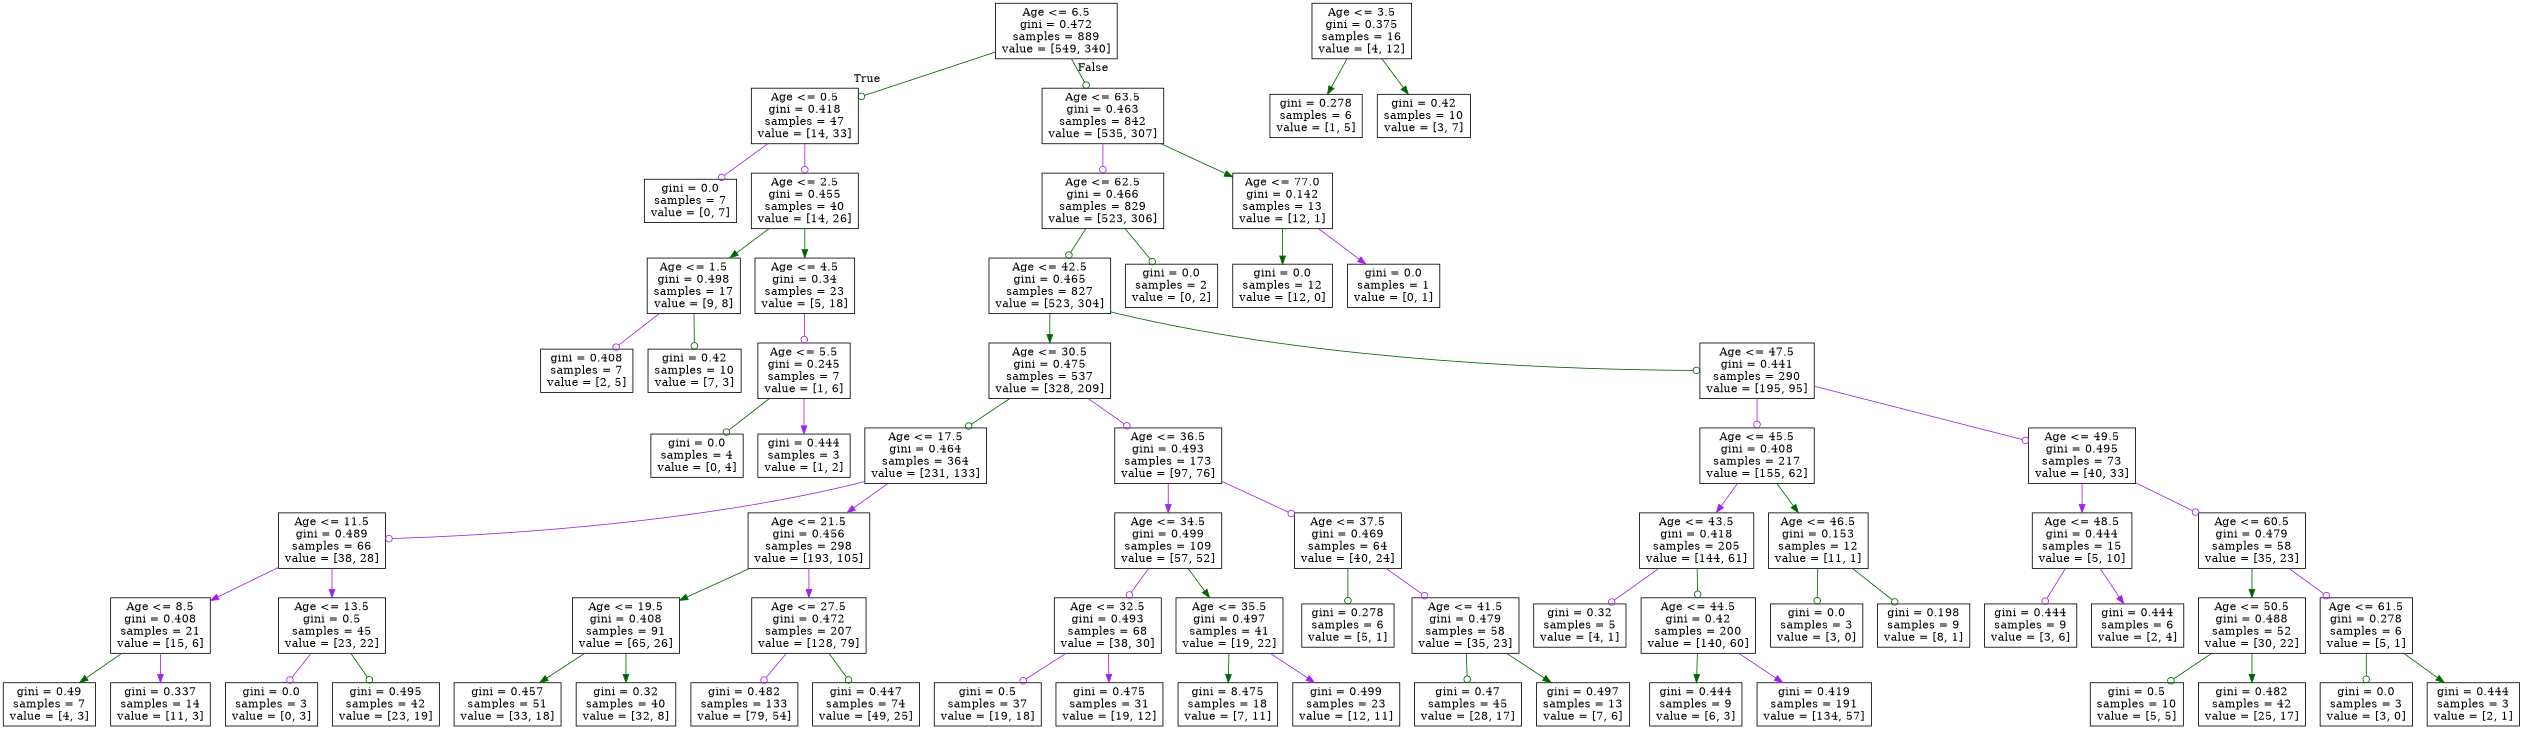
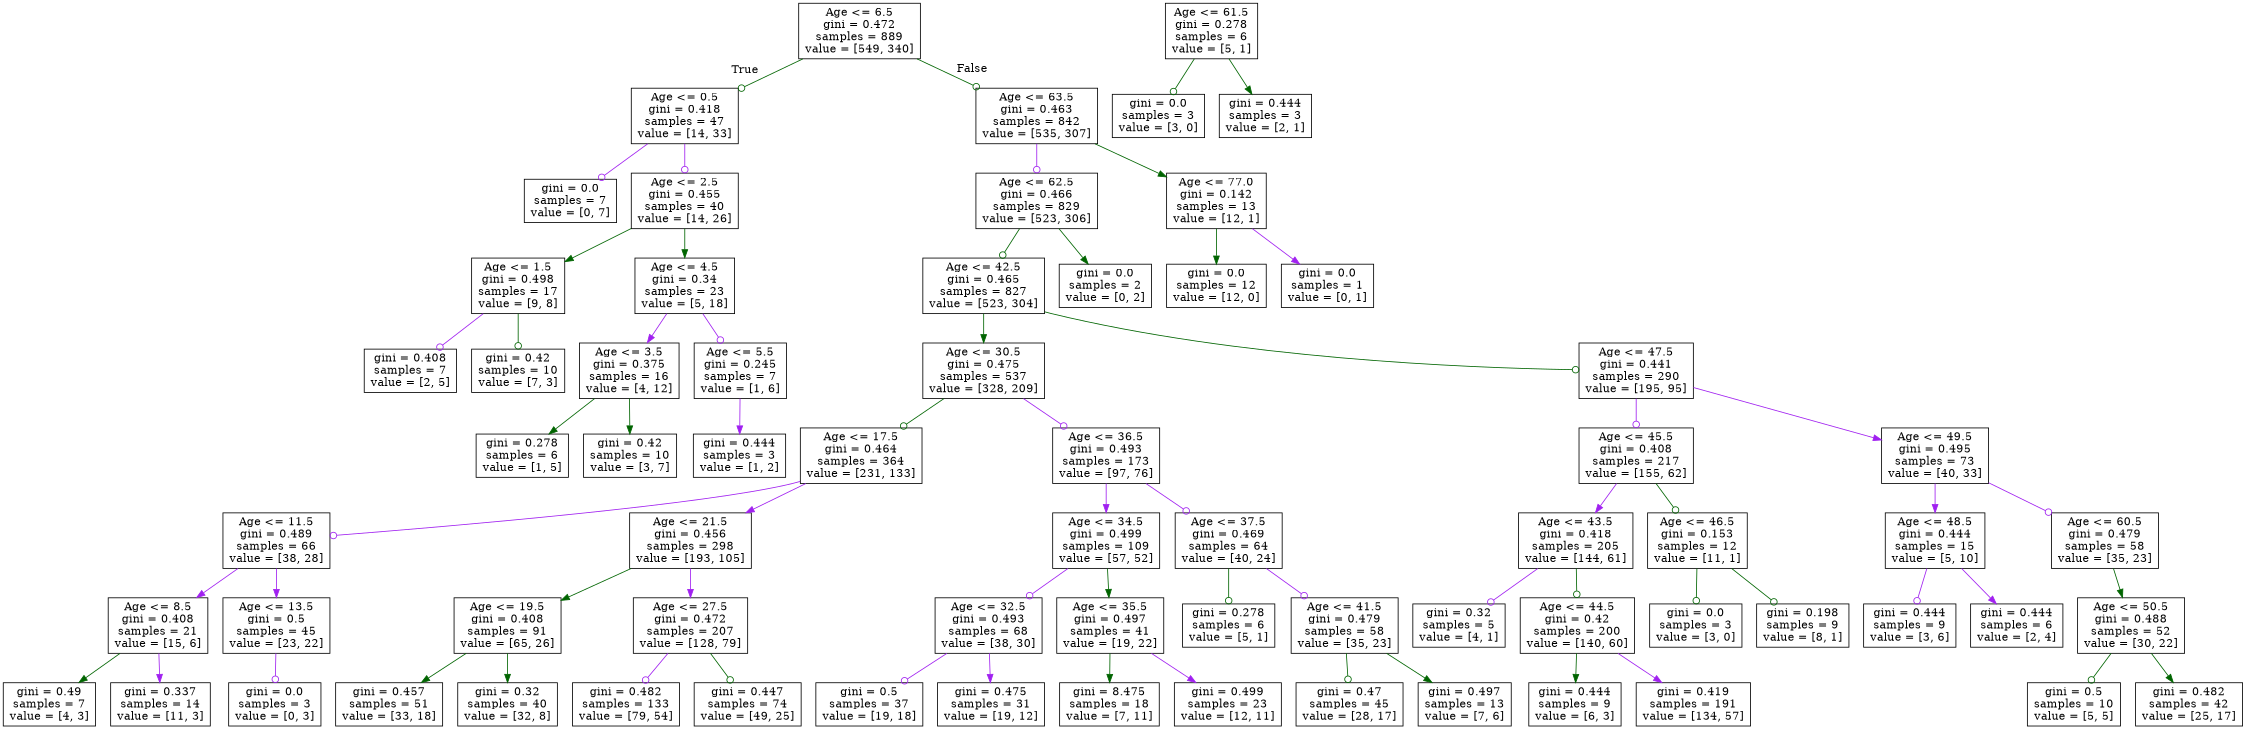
edge "Age <= 62.5 gini = 0.466 samples = 829 value = [523, 306]" -> "gini = 0.0 samples = 2 value = [0, 2]": arrowhead odot -> normal
edge "Age <= 4.5 gini = 0.34 samples = 23 value = [5, 18]" -> "Age <= 3.5 gini = 0.375 samples = 16 value = [4, 12]": added
edge "Age <= 47.5 gini = 0.441 samples = 290 value = [195, 95]" -> "Age <= 49.5 gini = 0.495 samples = 73 value = [40, 33]": arrowhead odot -> normal
node "gini = 0.0 samples = 4 value = [0, 4]": removed
edge "Age <= 45.5 gini = 0.408 samples = 217 value = [155, 62]" -> "Age <= 46.5 gini = 0.153 samples = 12 value = [11, 1]": arrowhead normal -> odot
edge "Age <= 60.5 gini = 0.479 samples = 58 value = [35, 23]" -> "Age <= 61.5 gini = 0.278 samples = 6 value = [5, 1]": removed
node "gini = 0.495 samples = 42 value = [23, 19]": removed
